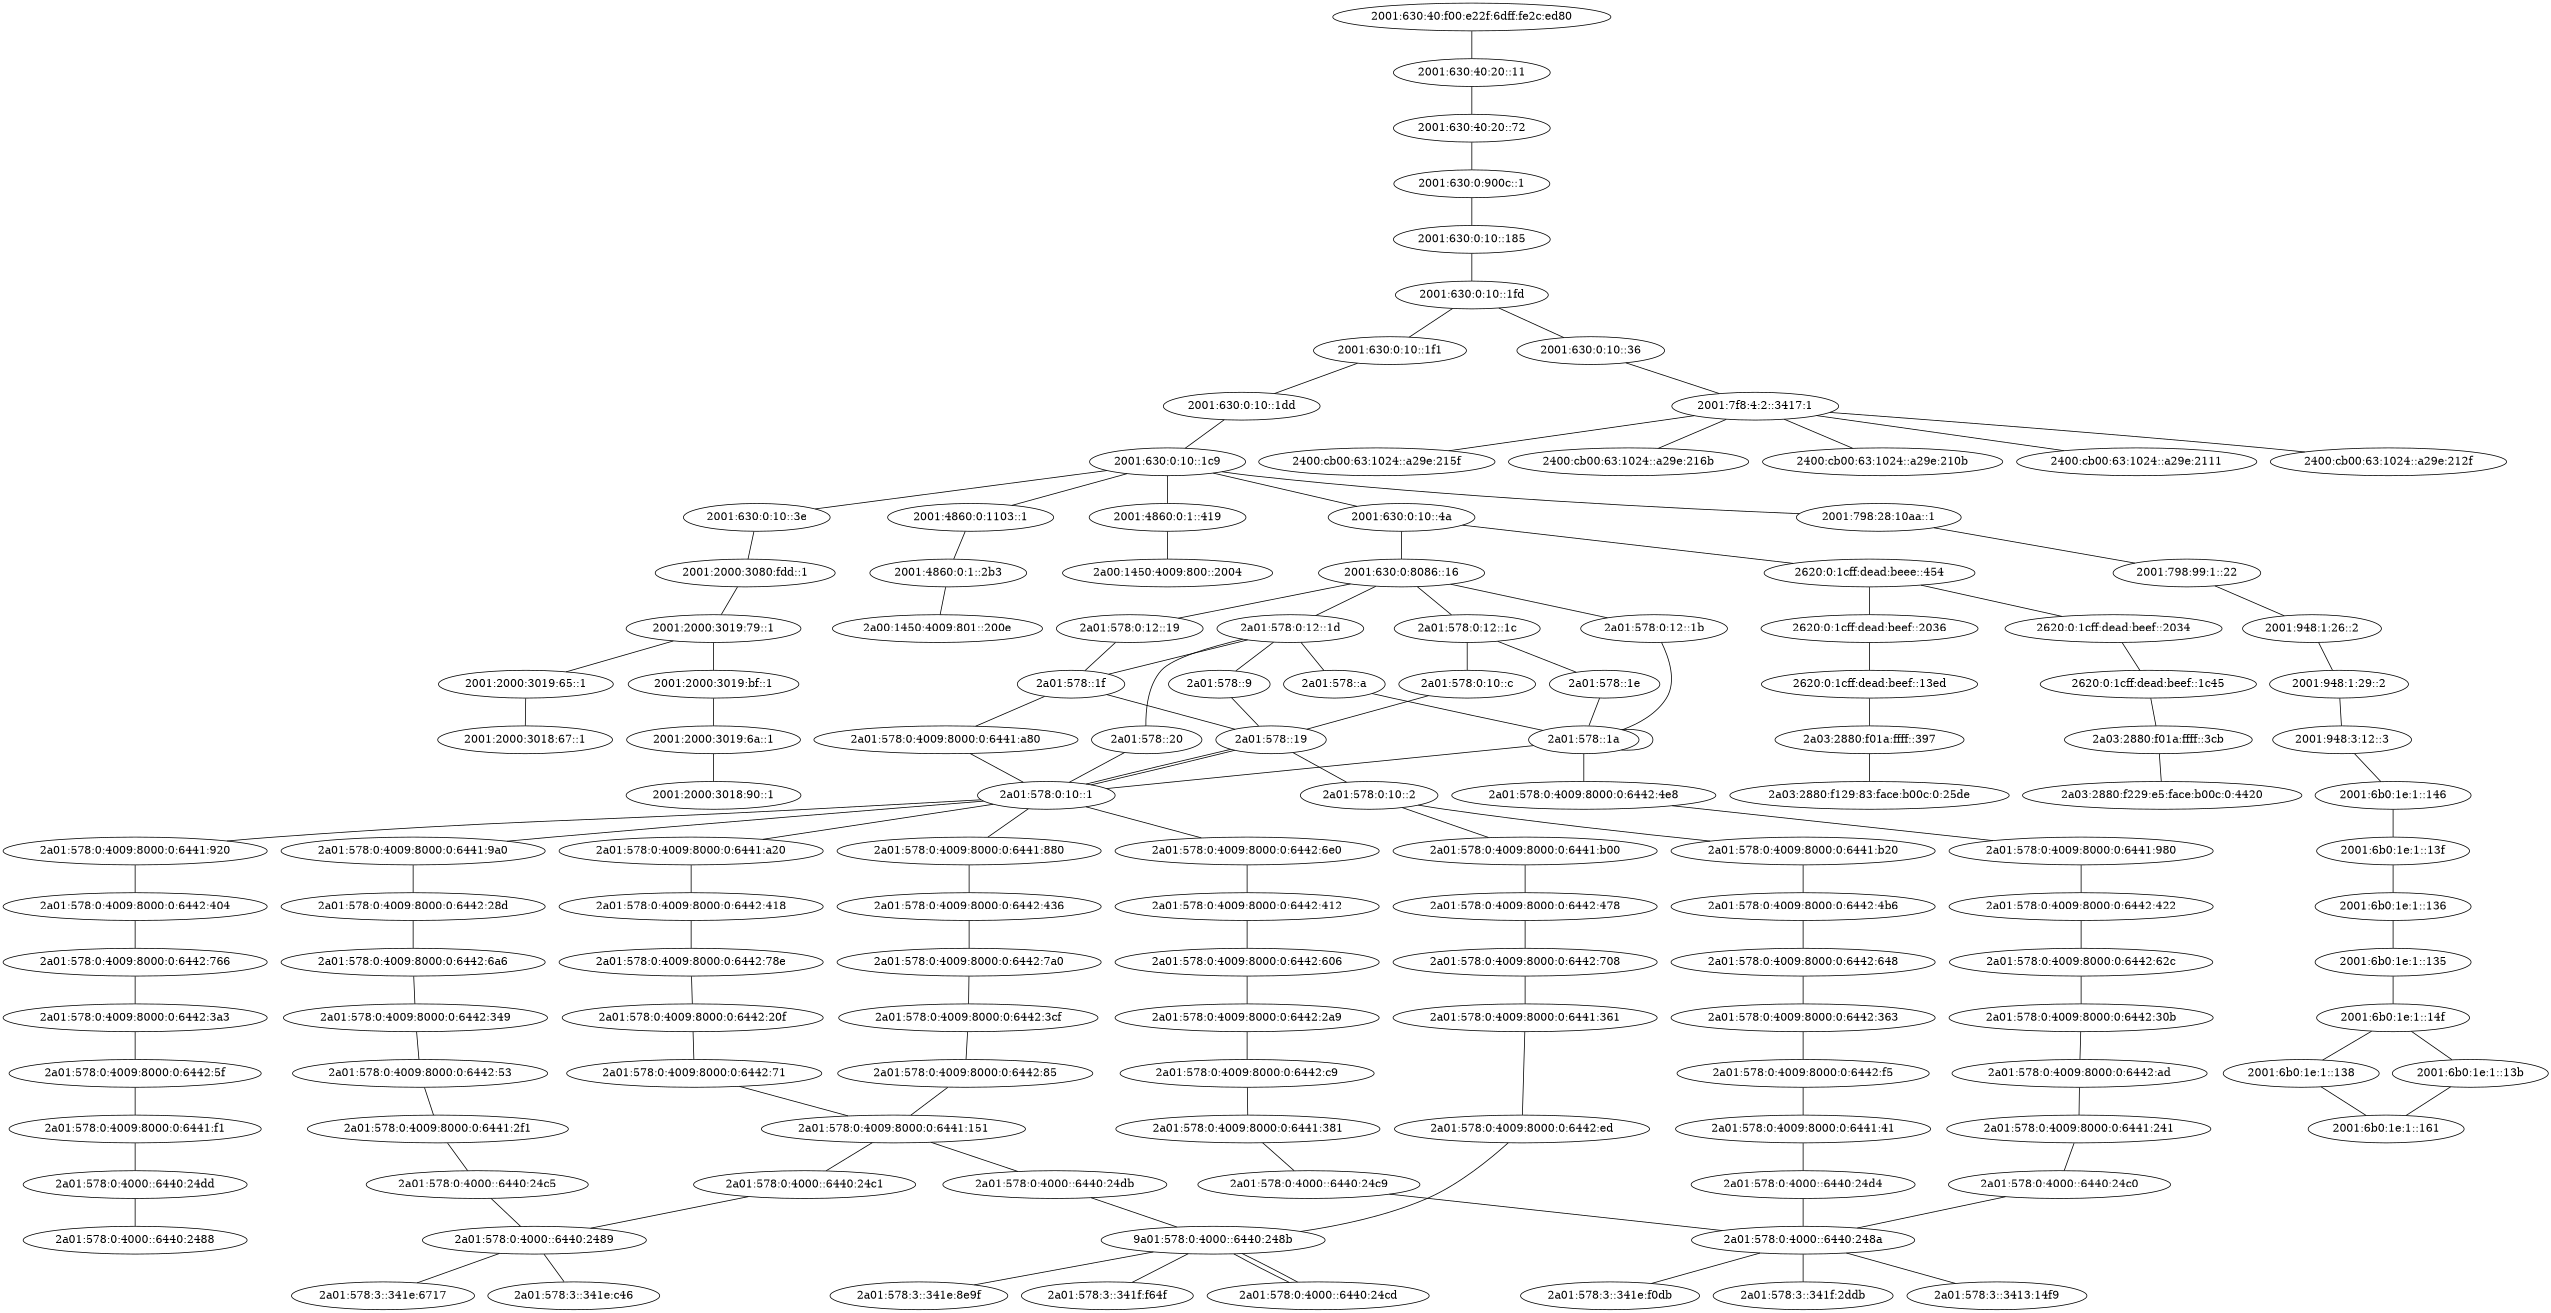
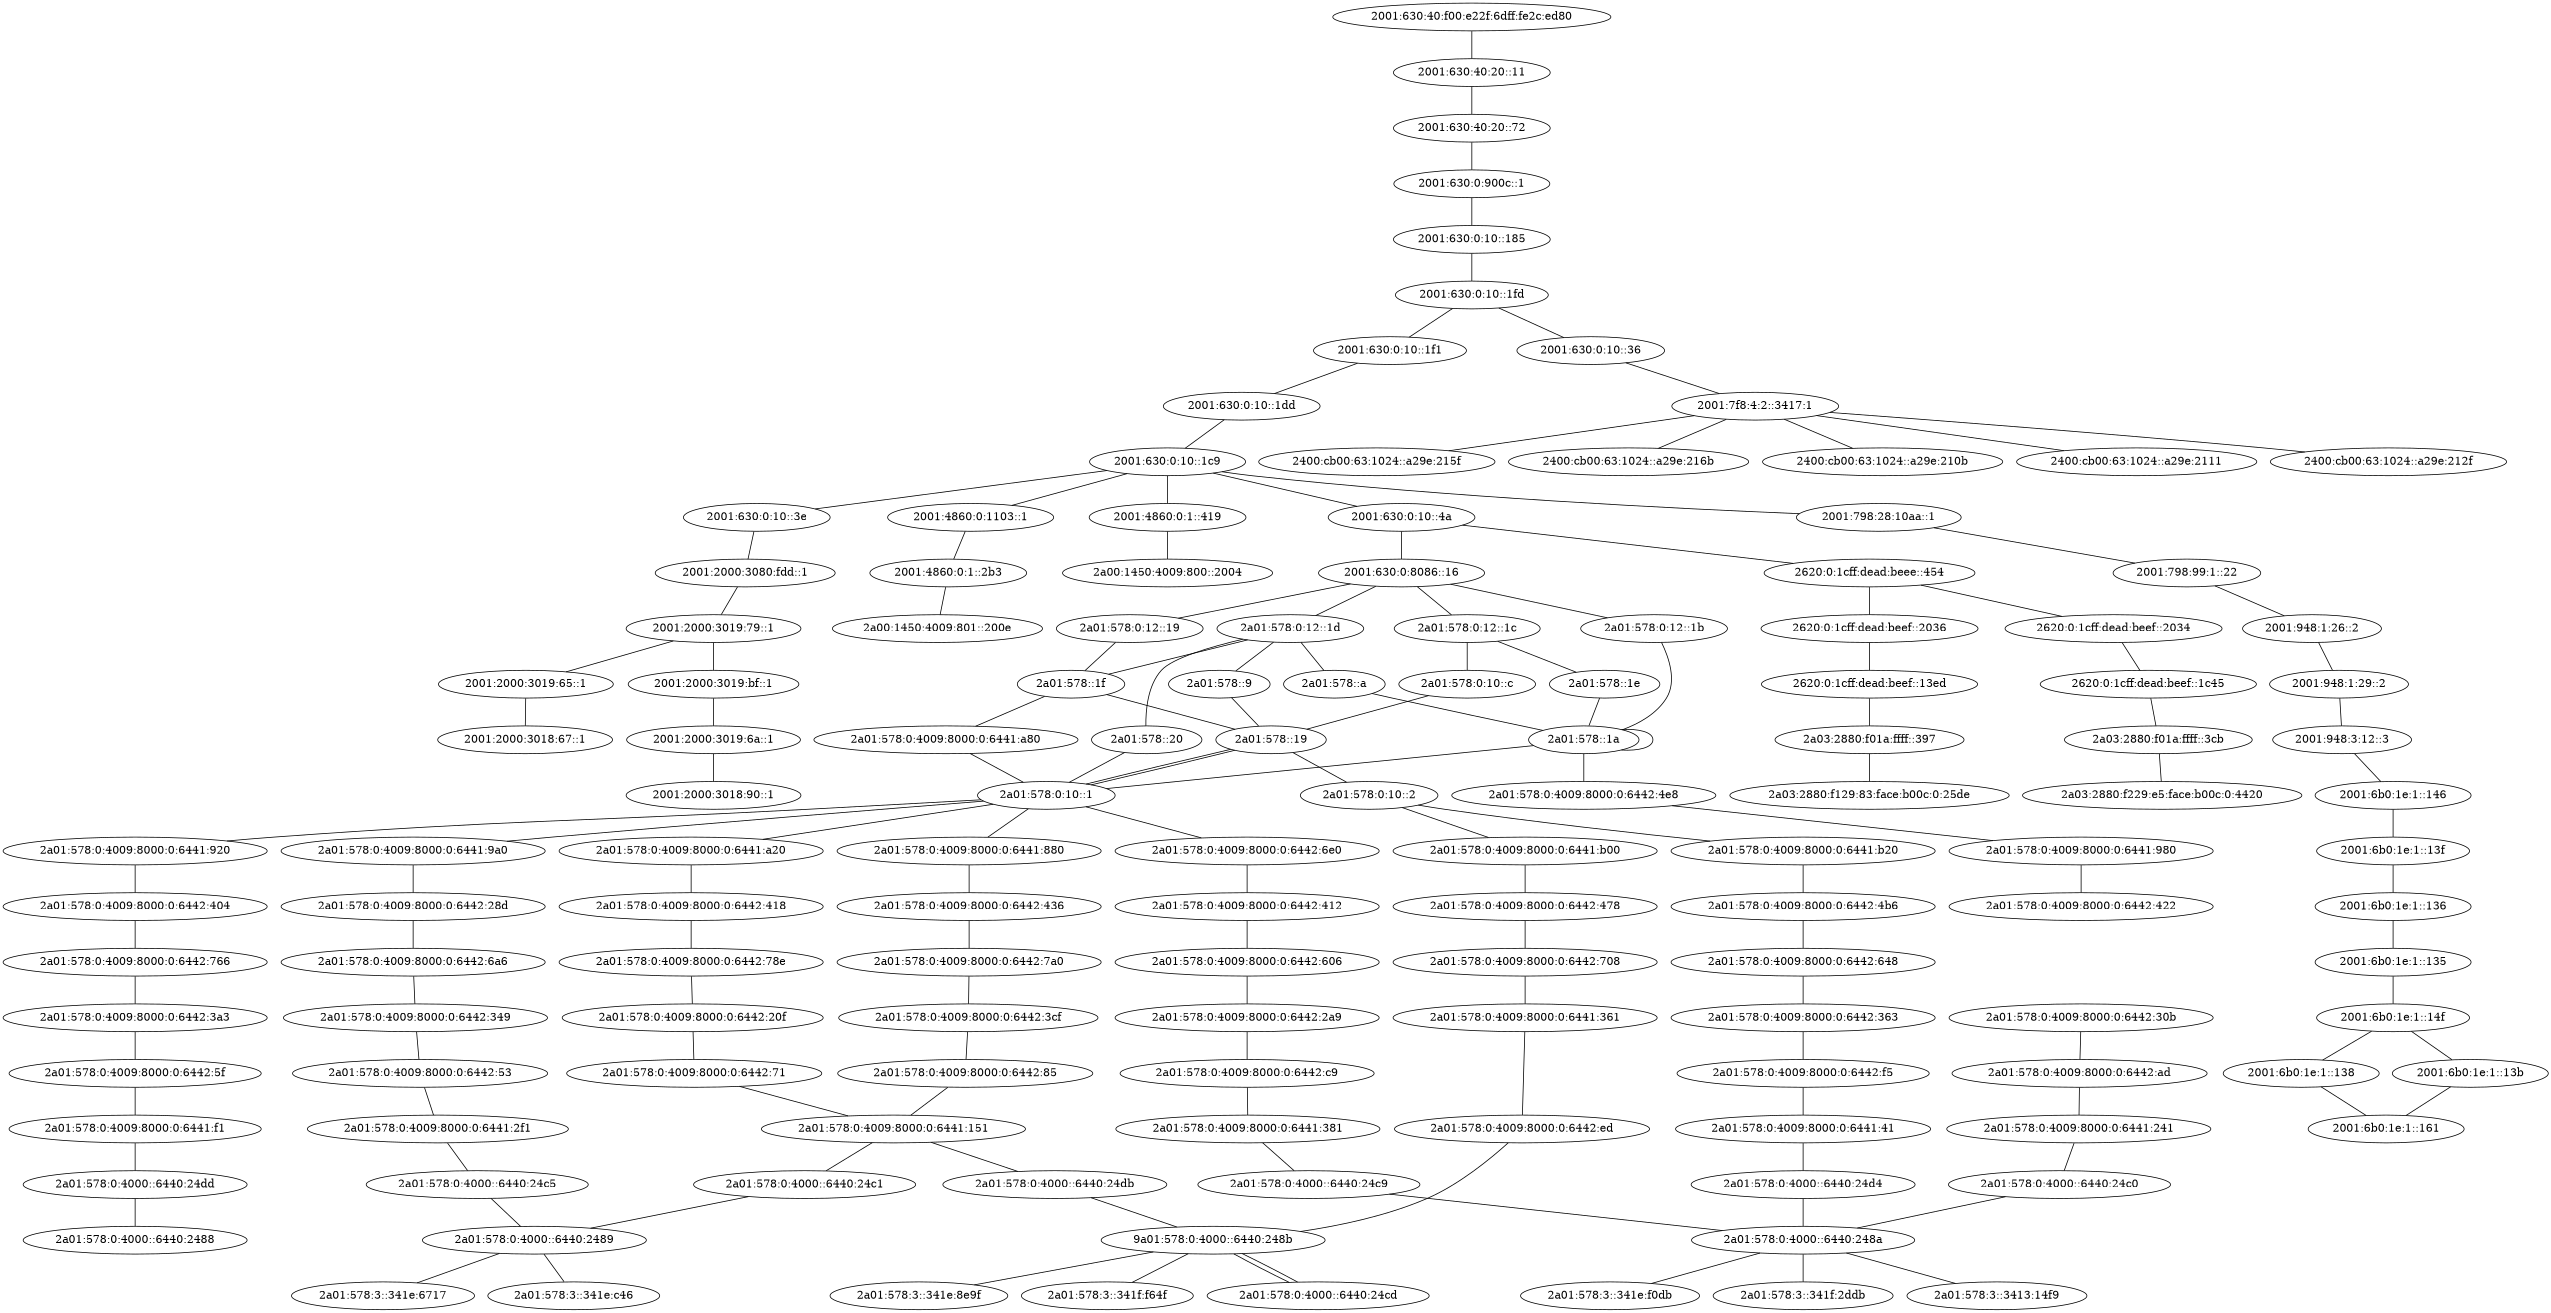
node "2a01:578:0:4009:8000:0:6442:62c": removed
